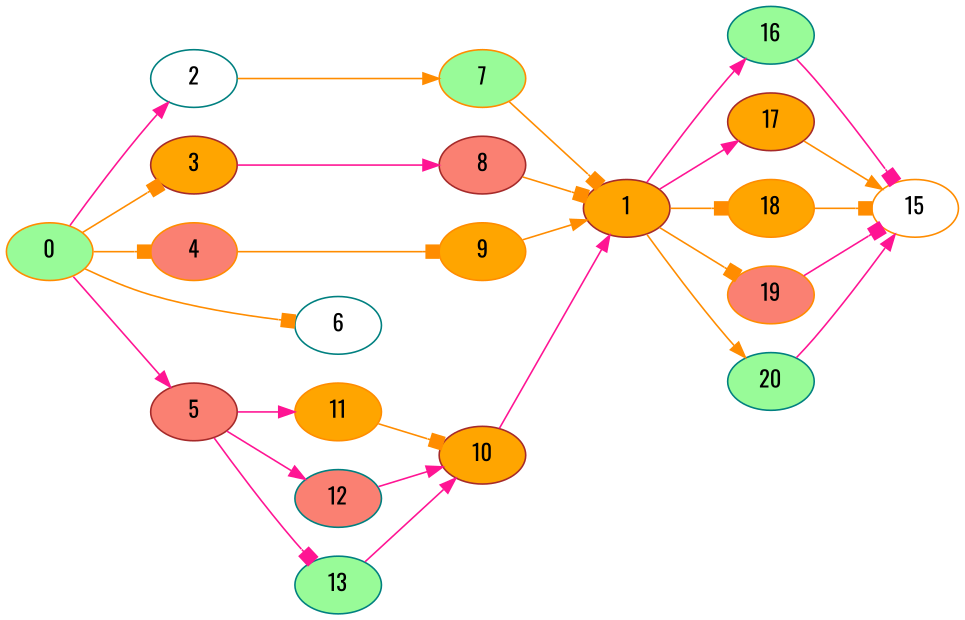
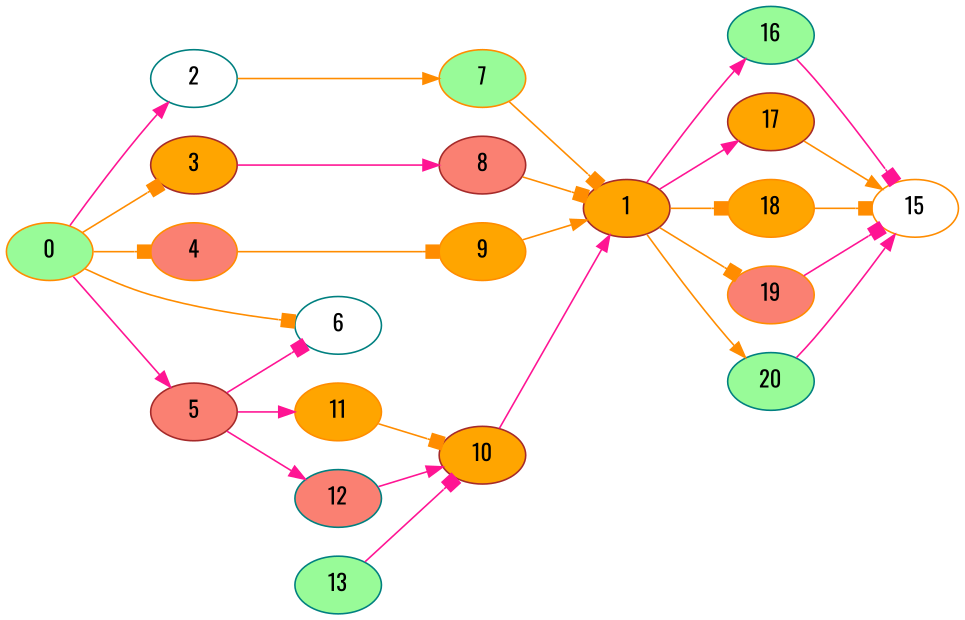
edge "5" -> "13": now "5" -> "6"
edge "13" -> "10": arrowhead normal -> box
